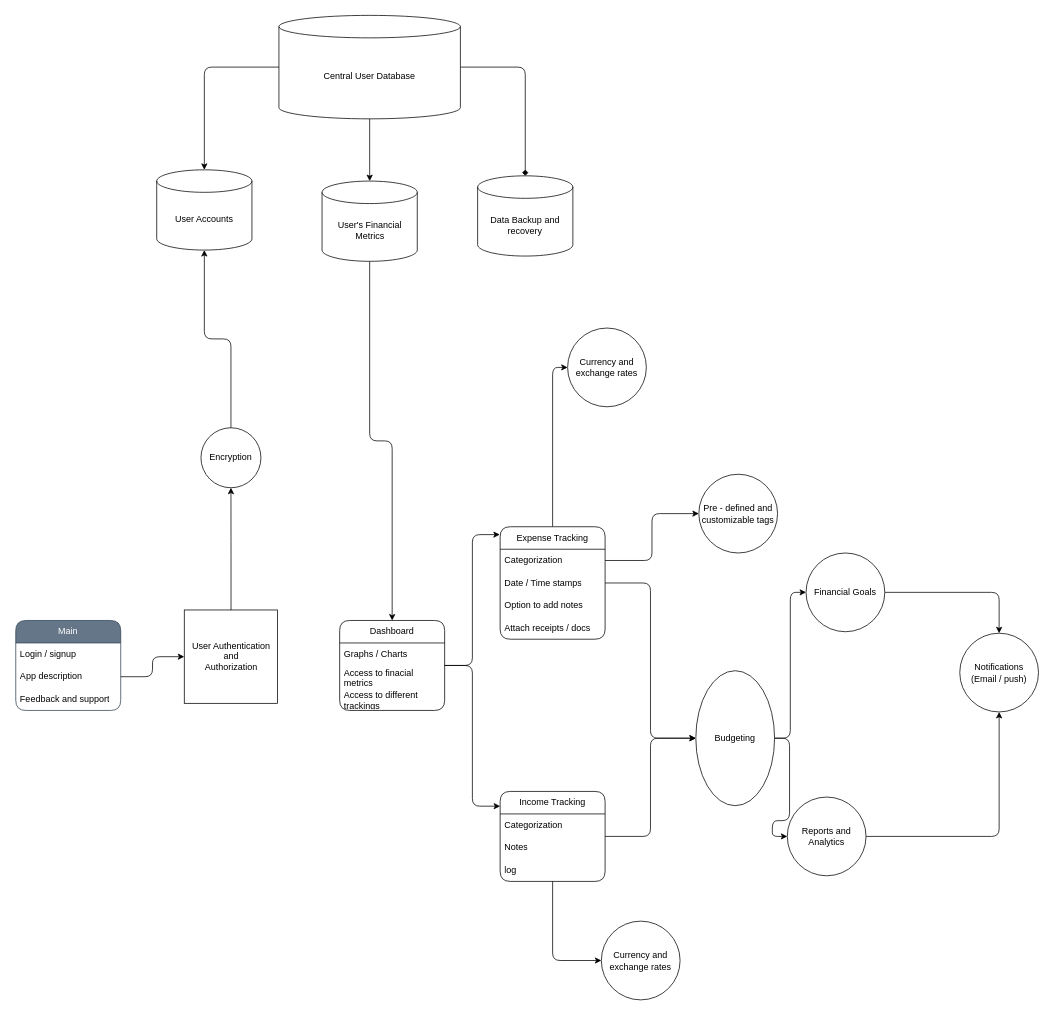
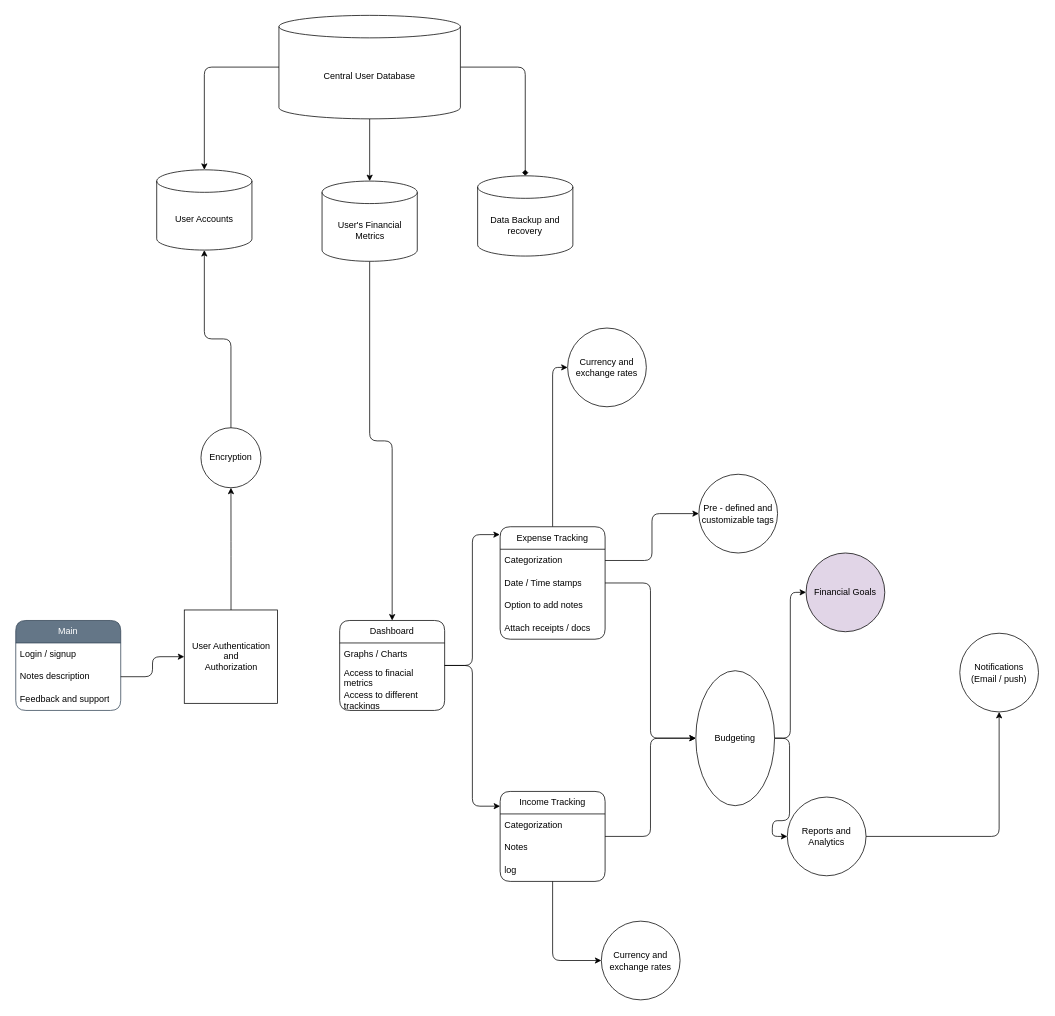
node "Financial Goals": fillcolor #ffffff -> #e1d5e7
edge "Financial Goals" -> "Notifications (Email / push)": removed
node "App description": label "App description" -> "Notes description"
